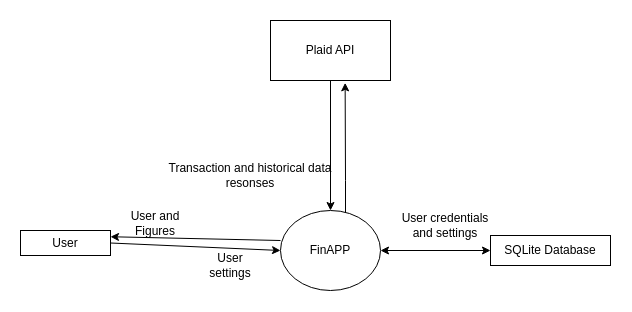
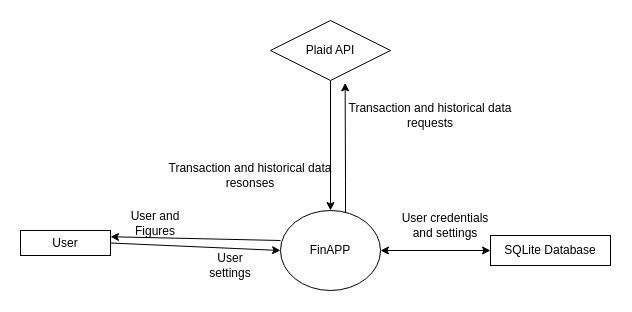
node "Plaid API": shape rectangle -> diamond
node "Transaction and historical data requests": added
